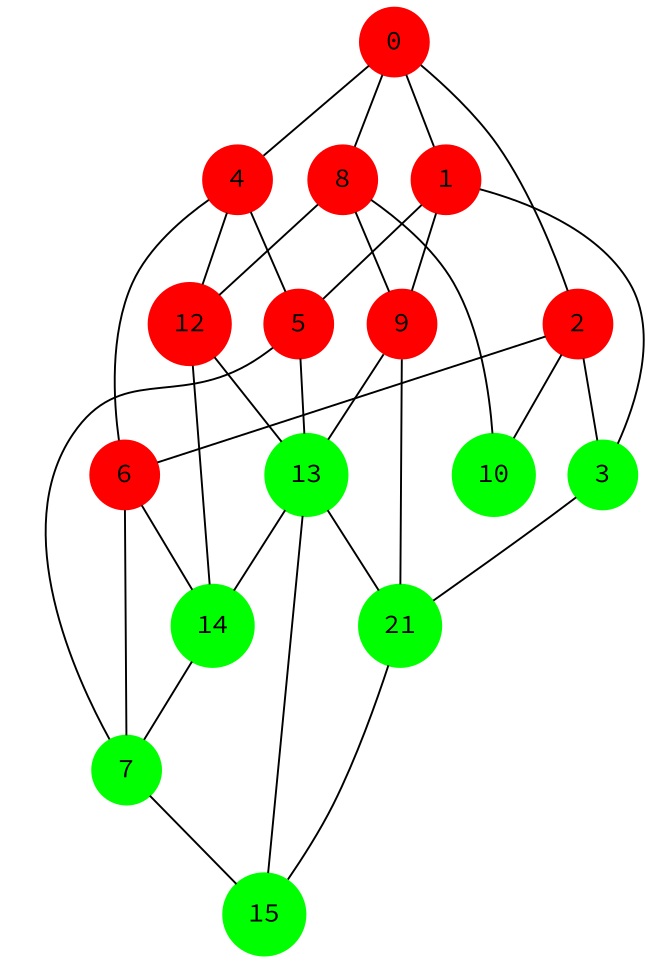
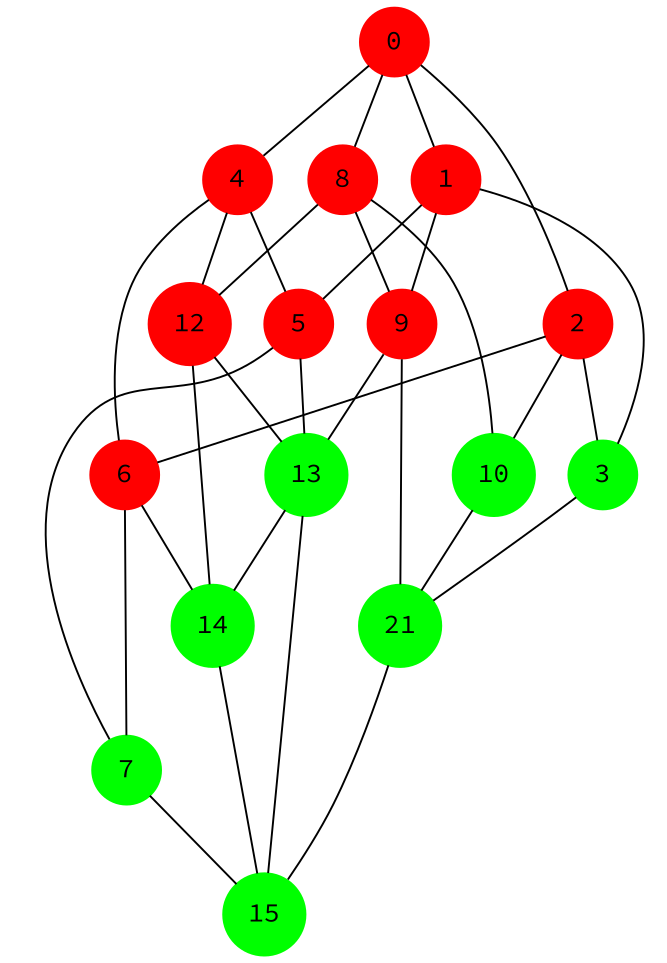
edge "13" -- "21": now "10" -- "21"
edge "14" -- "7": now "14" -- "15"
